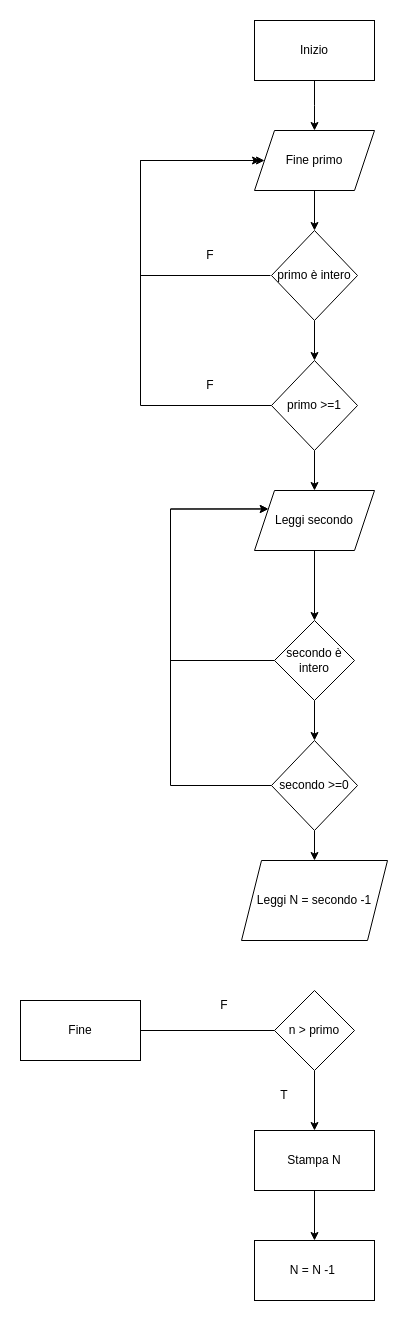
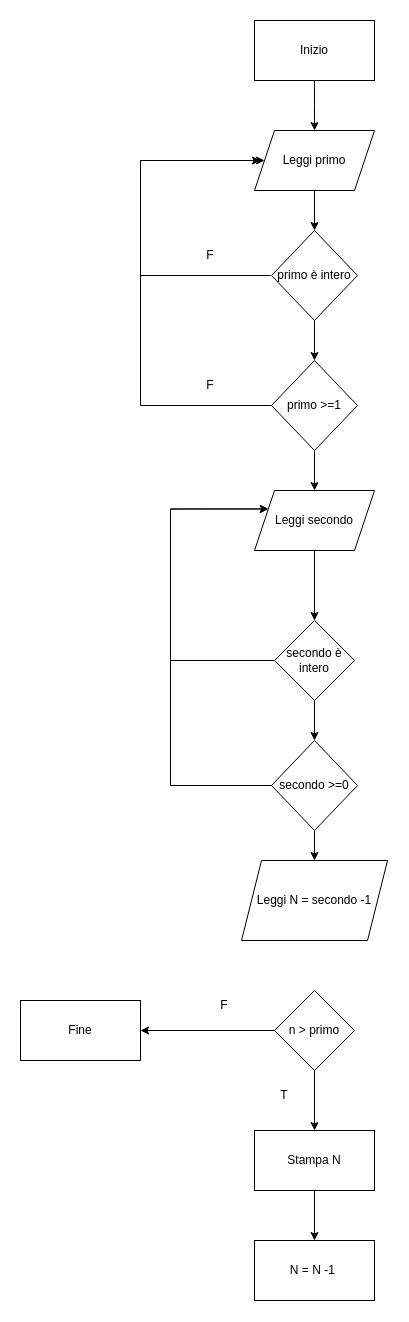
node "Fine primo": label "Fine primo" -> "Leggi primo"
edge "Fine" -- "n > primo": arrowhead none -> classic
